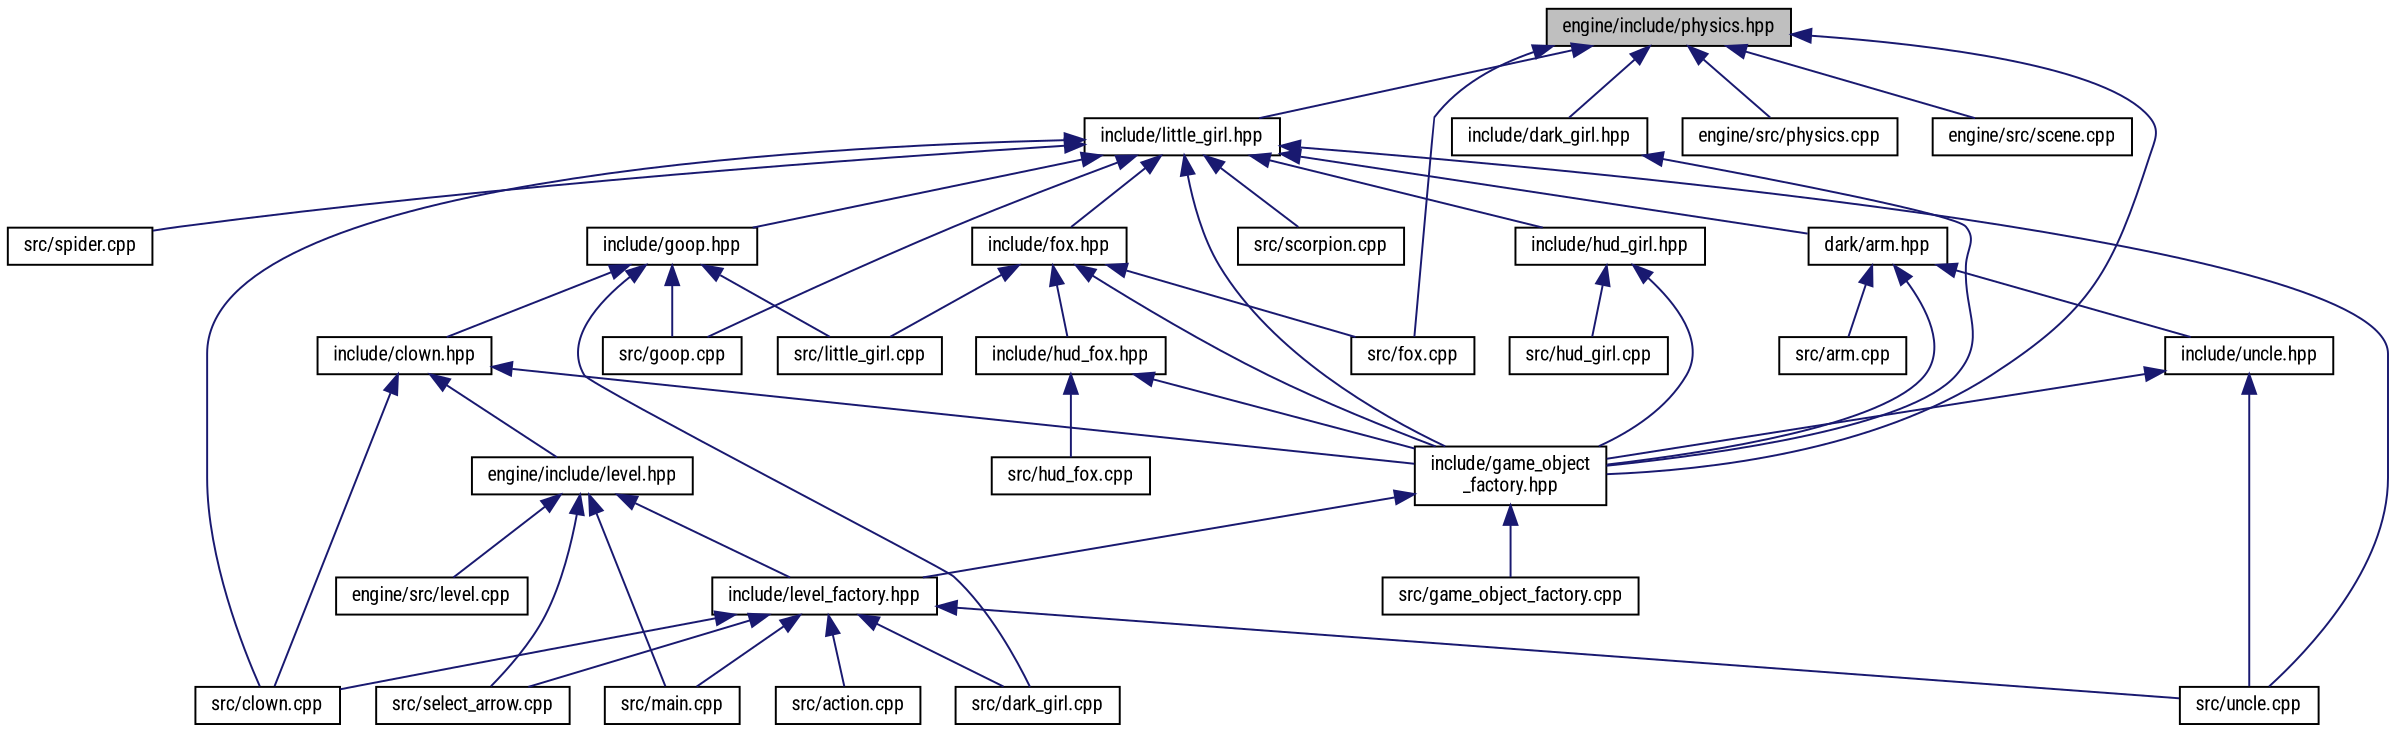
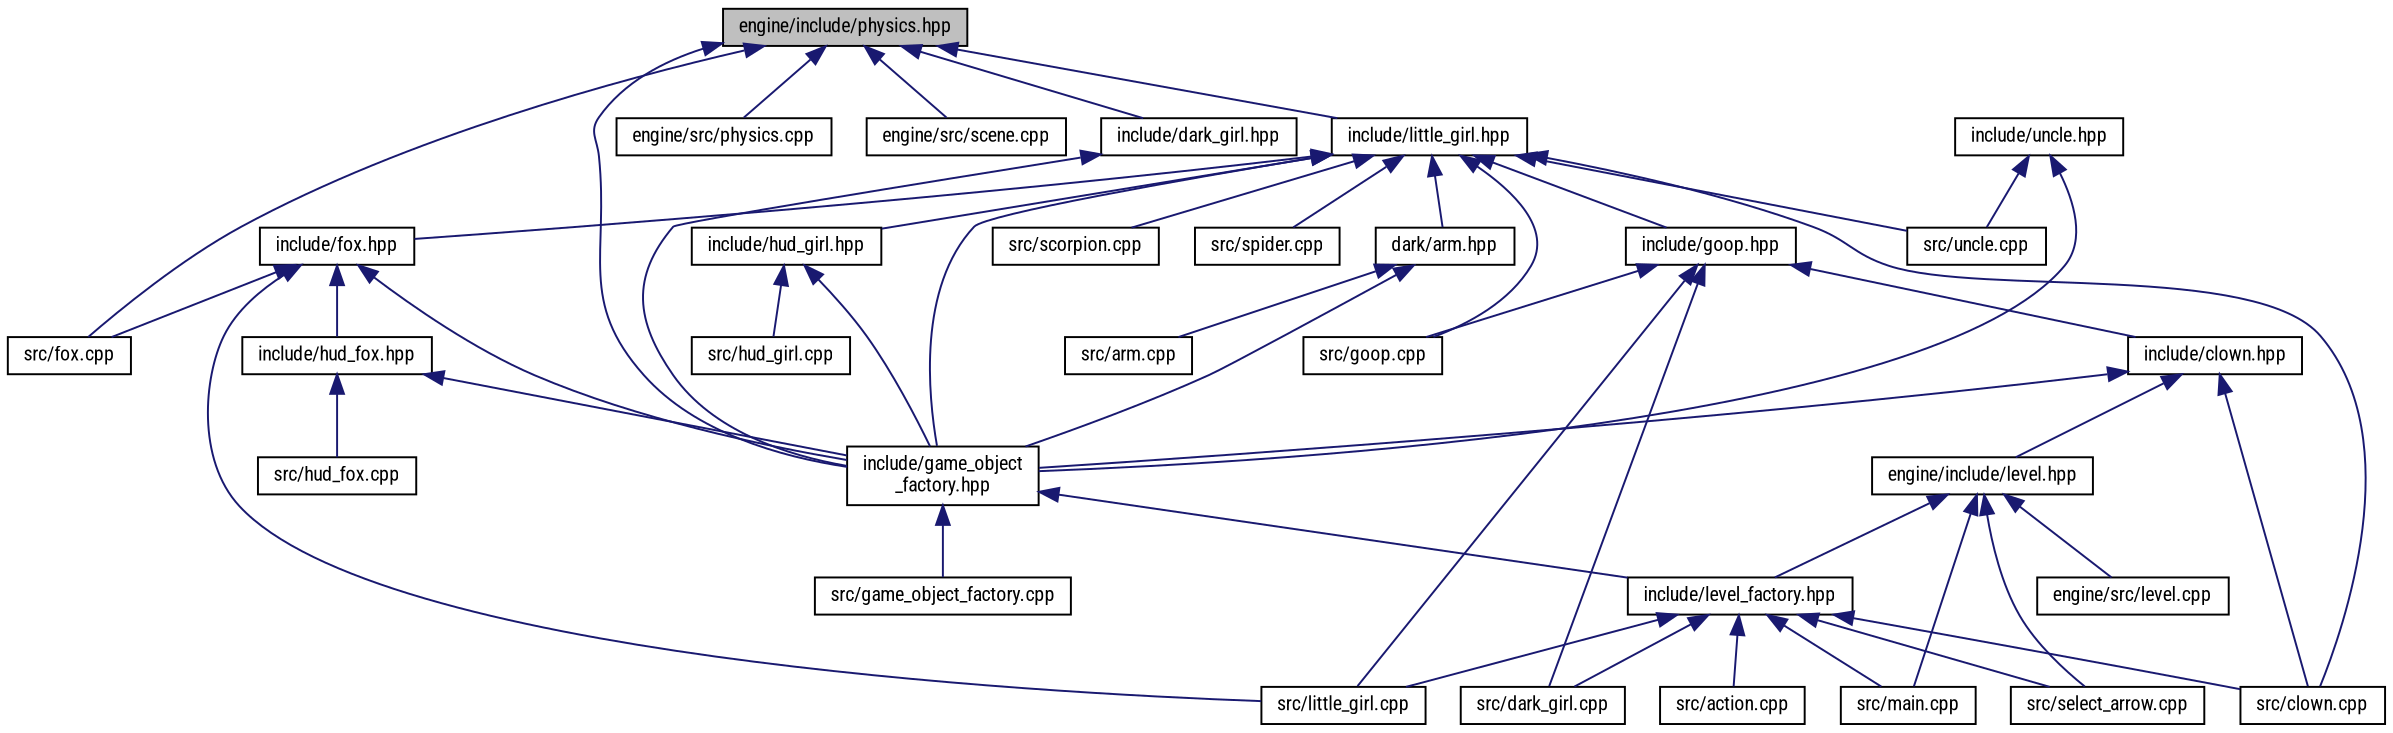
edge "include/uncle.hpp" -> "dark/arm.hpp": removed
edge "src/uncle.cpp" -> "include/level_factory.hpp": now "src/little_girl.cpp" -> "include/level_factory.hpp"
